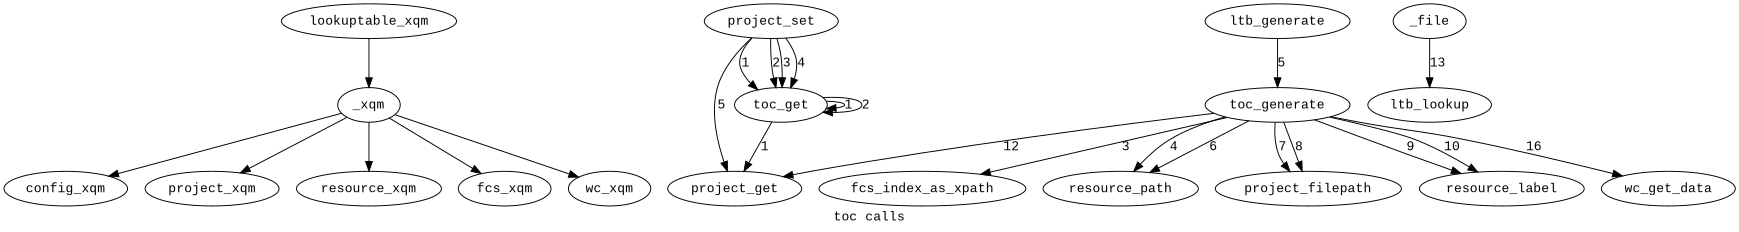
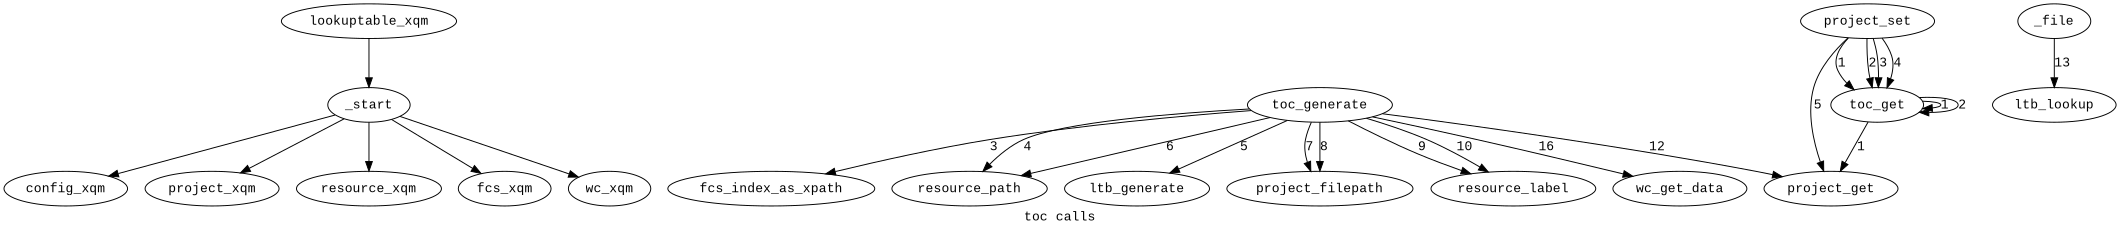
edge "ltb_generate" -> "toc_generate": reversed
node "_xqm": label "_xqm" -> "_start"
